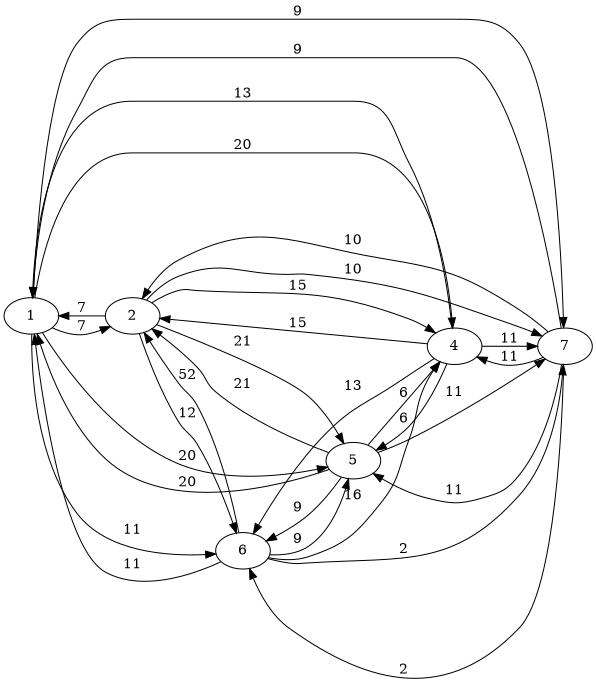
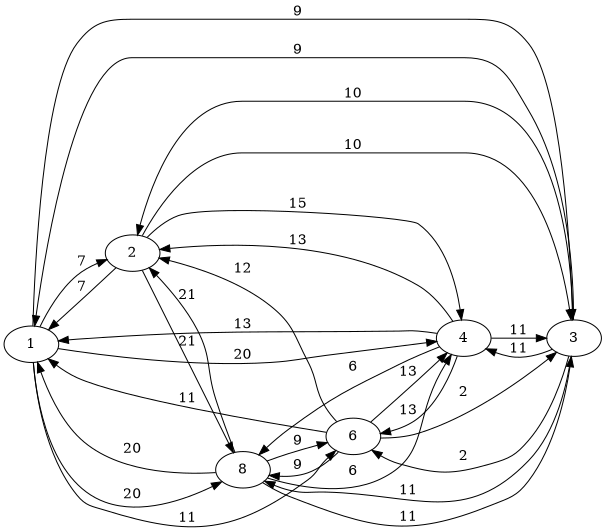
edge "4" -> "2": label "15" -> "13"
node "7": label "7" -> "3"
edge "6" -> "2": label "52" -> "12"
edge "2" -> "6": removed, label "12"
node "5": label "5" -> "8"
edge "6" -> "4": label "16" -> "13"
